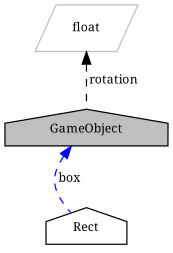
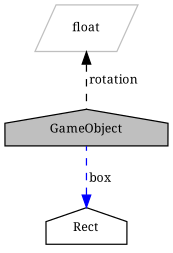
edge "Rect" -> "GameObject": reversed
